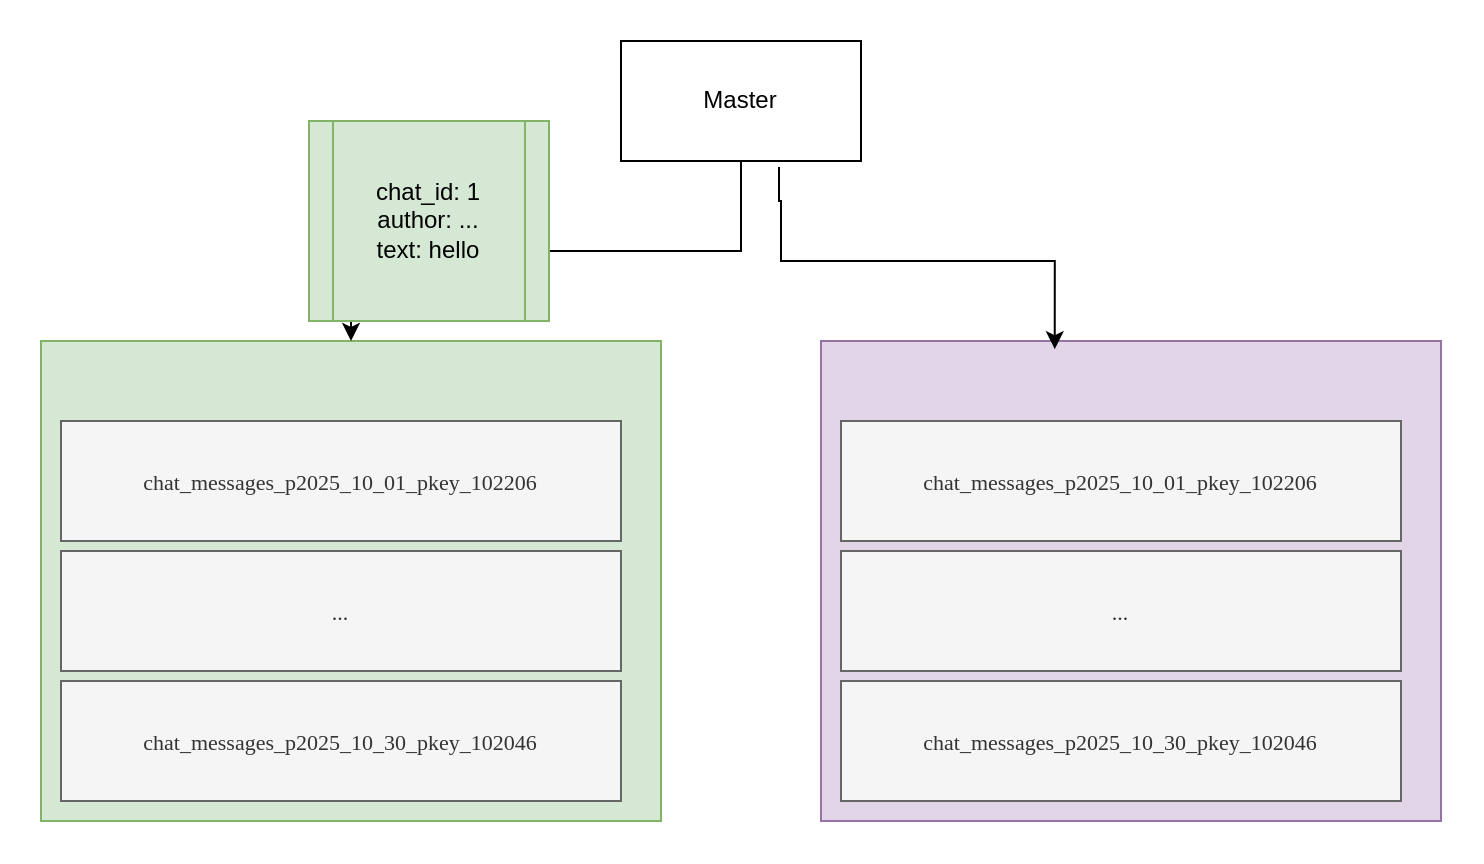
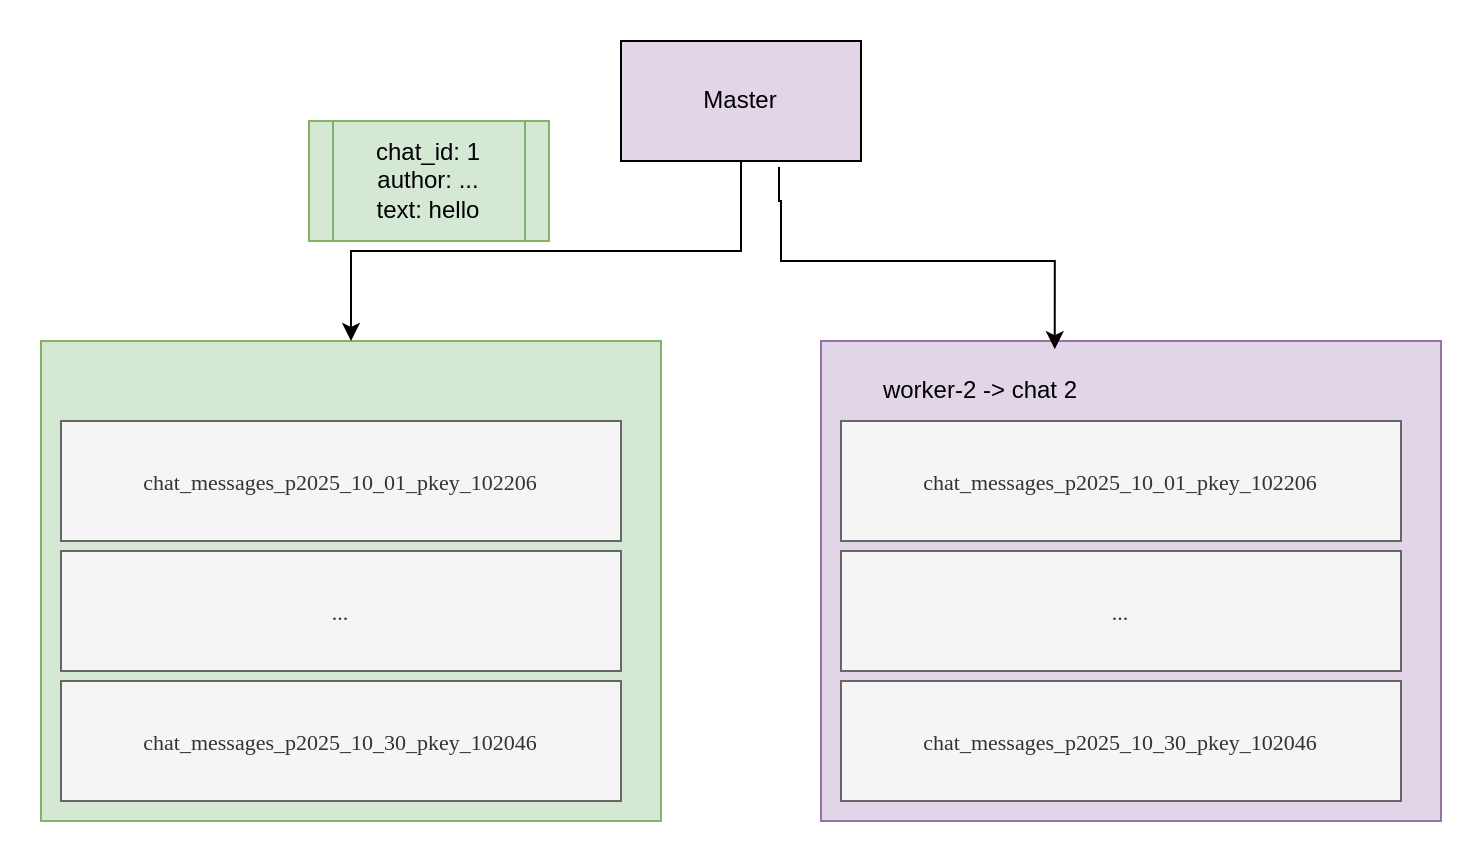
node "Master": fillcolor #ffffff -> #e1d5e7
node "chat_id: 1 author: ... text: hello": size 240x200 -> 240x120
node "worker-2 -> chat 2": added
